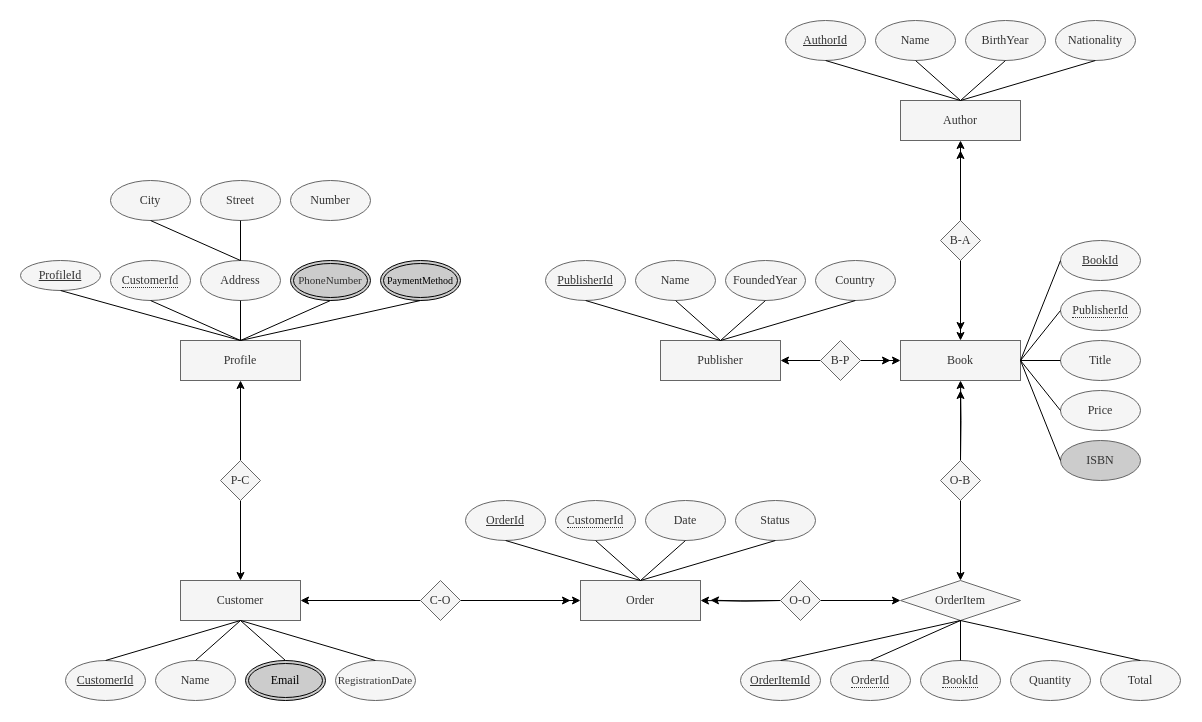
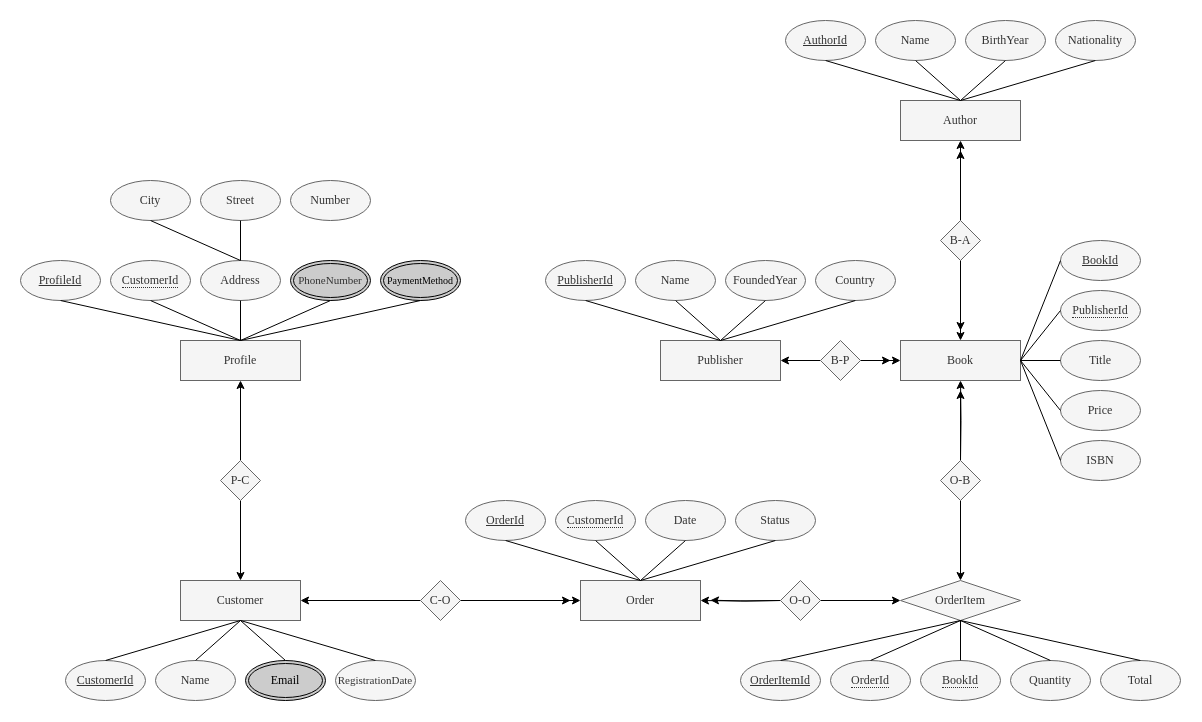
node "ProfileId": size 80x30 -> 80x40
node "ISBN": fillcolor #cccccc -> #f5f5f5
edge "OrderItem" -- "Quantity": added
